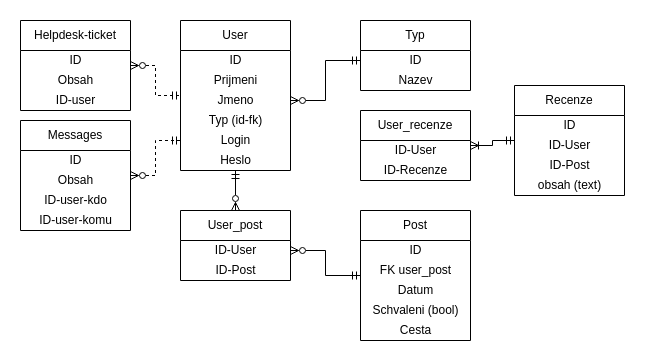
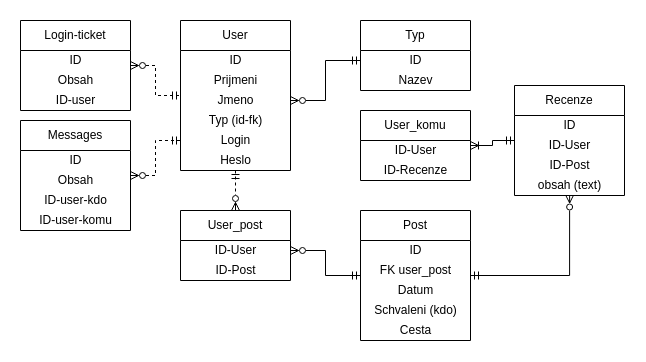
node "Helpdesk-ticket": label "Helpdesk-ticket" -> "Login-ticket"
node "User_recenze": label "User_recenze" -> "User_komu"
edge "Heslo" -- "User_post": style solid -> dashed
edge "obsah (text)" -- "Post": added
node "Schvaleni (bool)": label "Schvaleni (bool)" -> "Schvaleni (kdo)"
